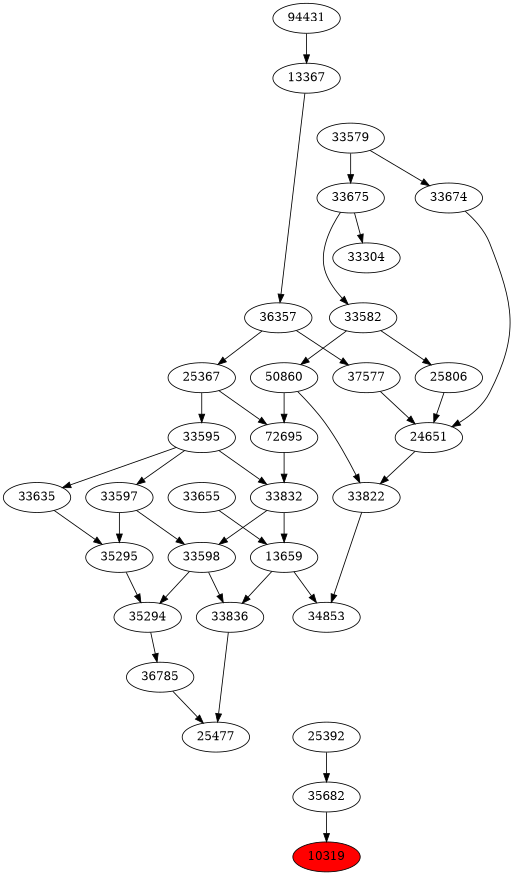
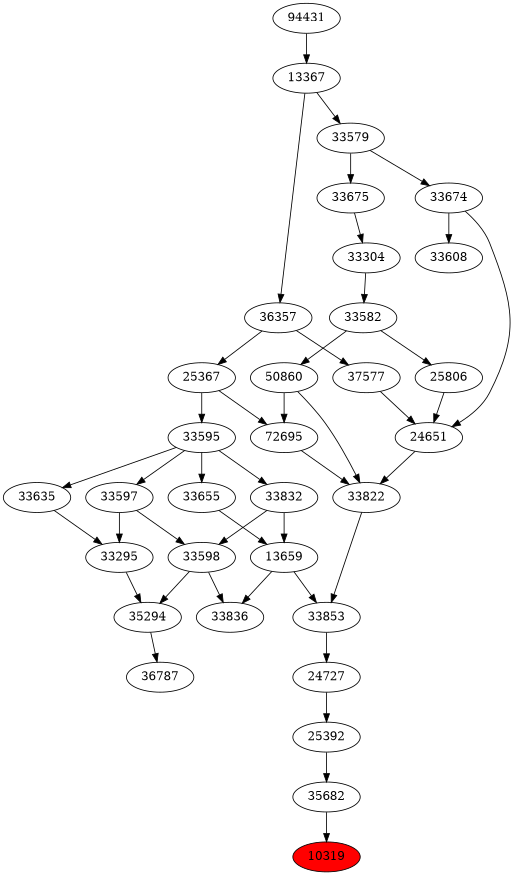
edge "13367" -> "33579": added
edge "33675" -> "33582": now "33304" -> "33582"
node "33608": added
edge "33595" -> "33655": added
edge "72695" -> "33832": now "72695" -> "33822"
node "35295": label "35295" -> "33295"
node "34853": label "34853" -> "33853"
node "36785": label "36785" -> "36787"
node "24727": added
node "25477": removed
